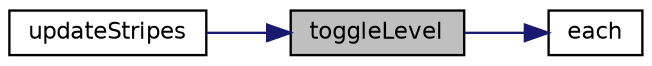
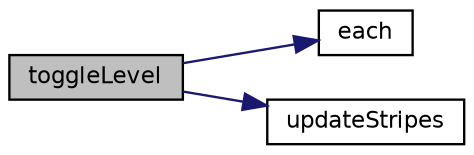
edge "updateStripes" -> "toggleLevel": reversed
